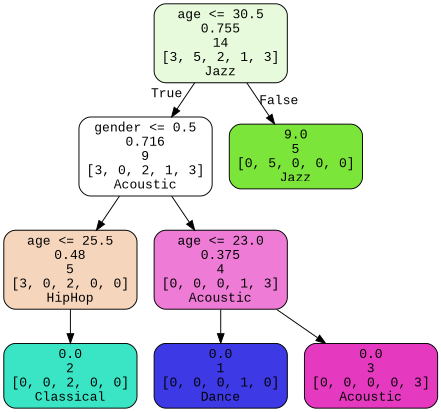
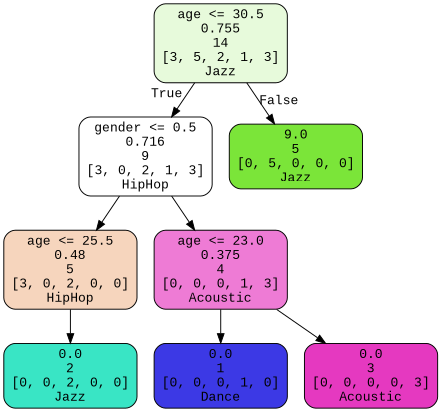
node "gender <= 0.5 0.716 9 [3, 0, 2, 1, 3] Acoustic": label "gender <= 0.5 0.716 9 [3, 0, 2, 1, 3] Acoustic" -> "gender <= 0.5 0.716 9 [3, 0, 2, 1, 3] HipHop"
node "0.0 2 [0, 0, 2, 0, 0] Classical": label "0.0 2 [0, 0, 2, 0, 0] Classical" -> "0.0 2 [0, 0, 2, 0, 0] Jazz"
